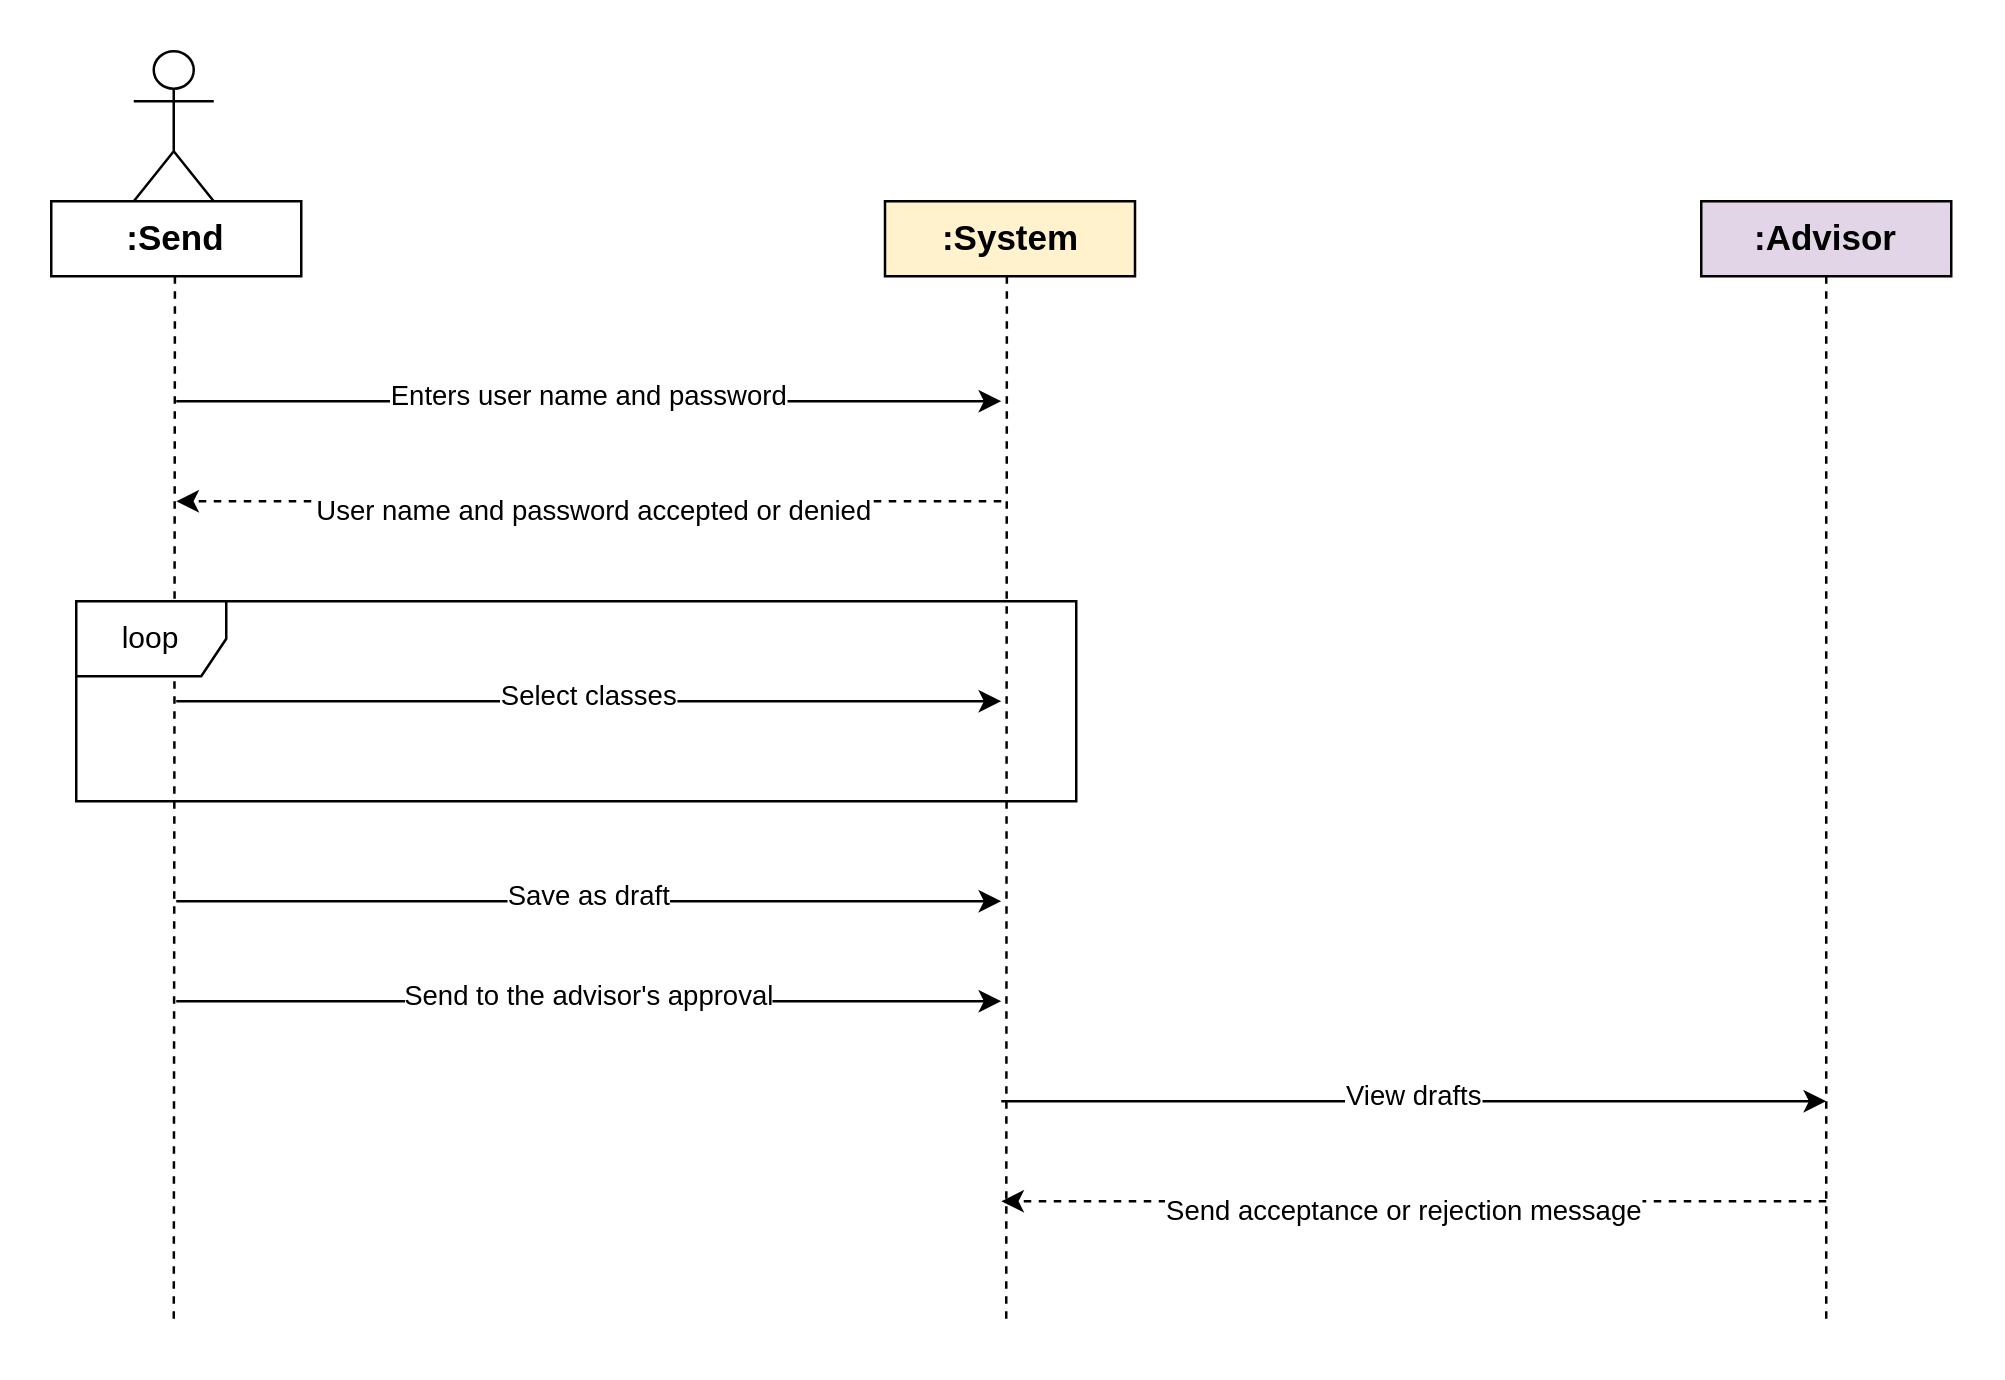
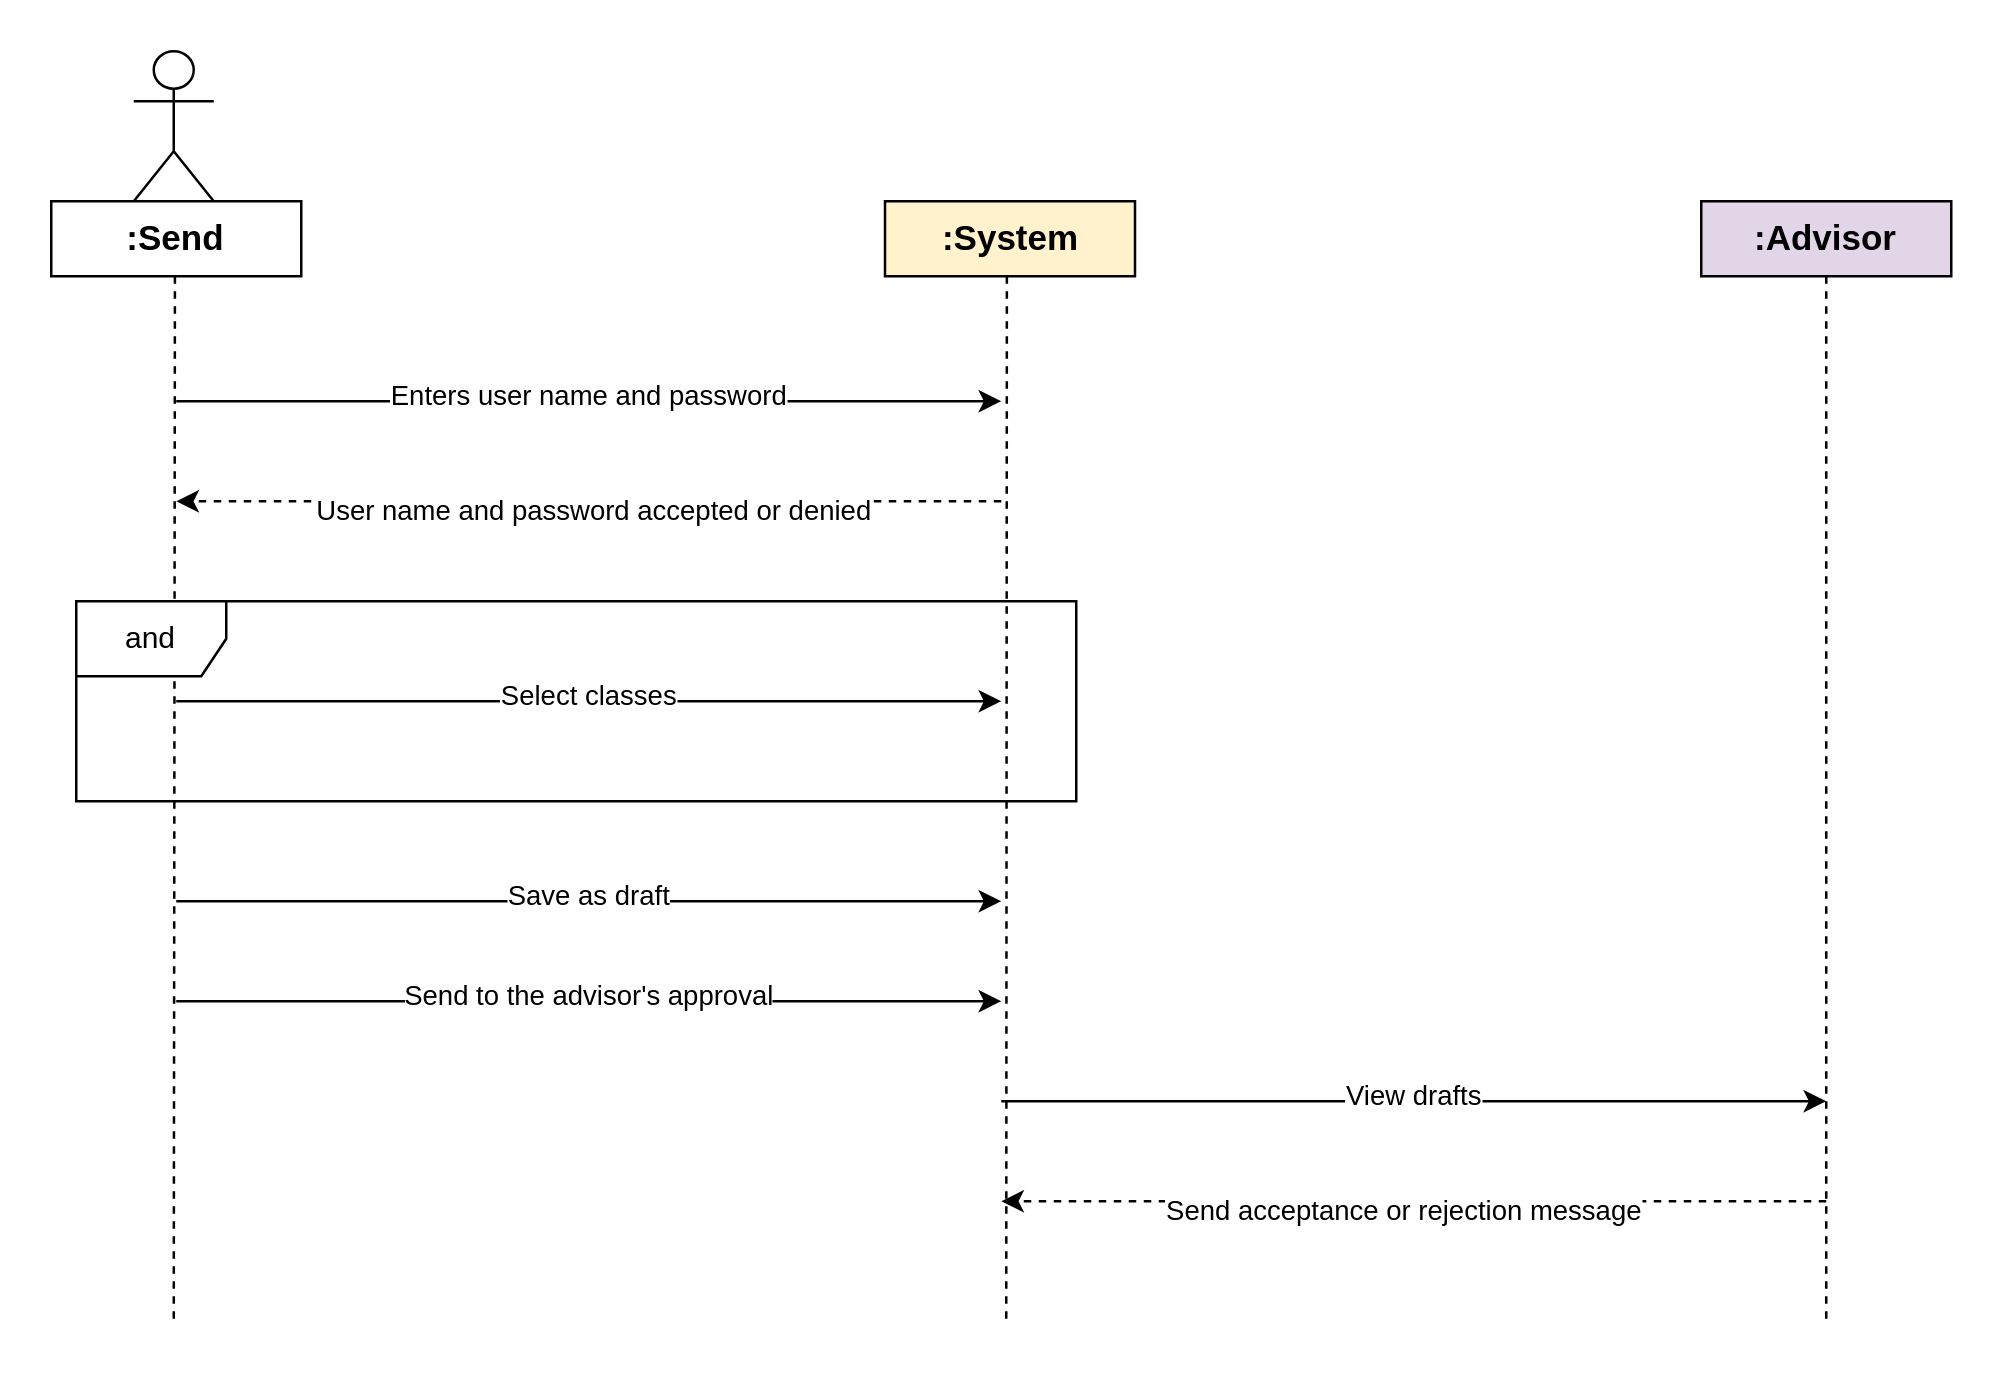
node "loop": label "loop" -> "and"
